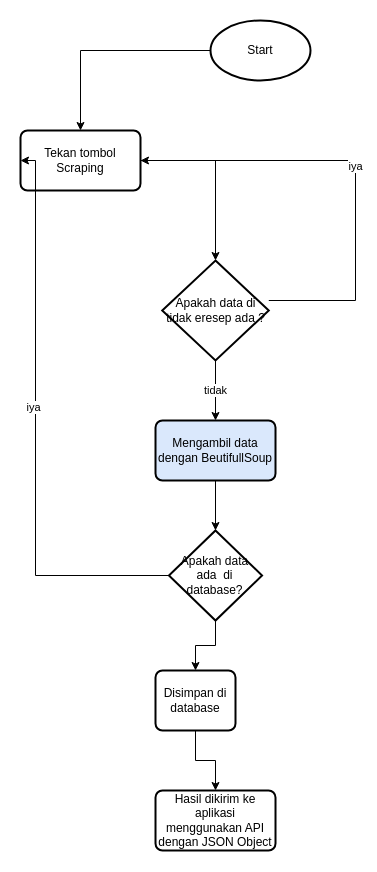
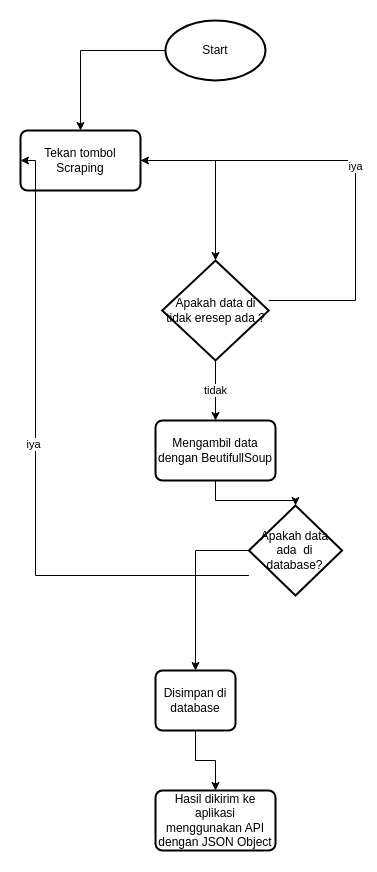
node "Start": moved (261, 51) -> (216, 51)
node "Mengambil data dengan BeutifullSoup": fillcolor #dae8fc -> #ffffff
node "Apakah data ada di database?": moved (216, 576) -> (296, 551)
